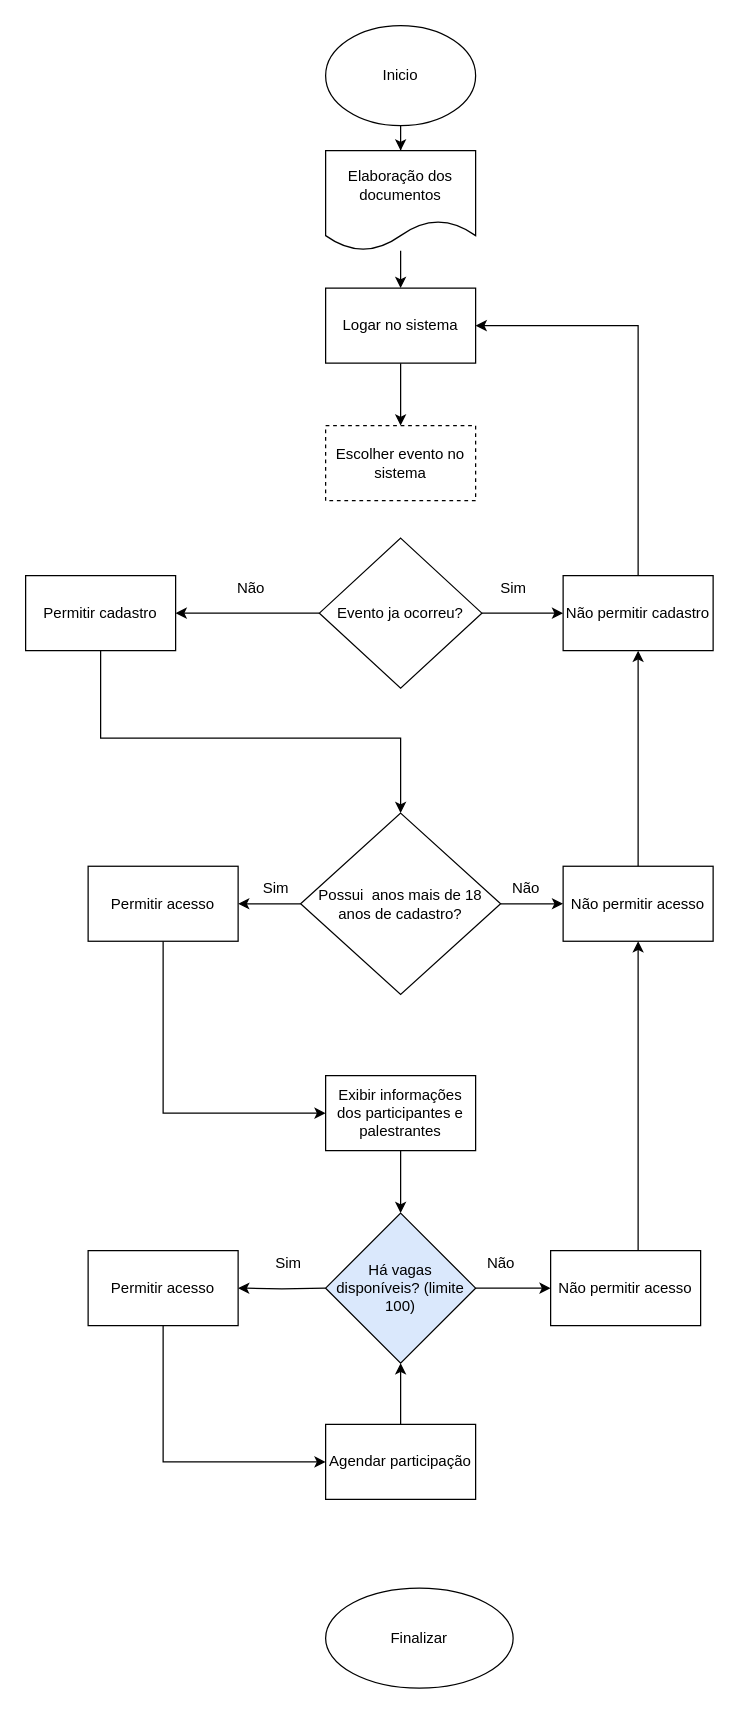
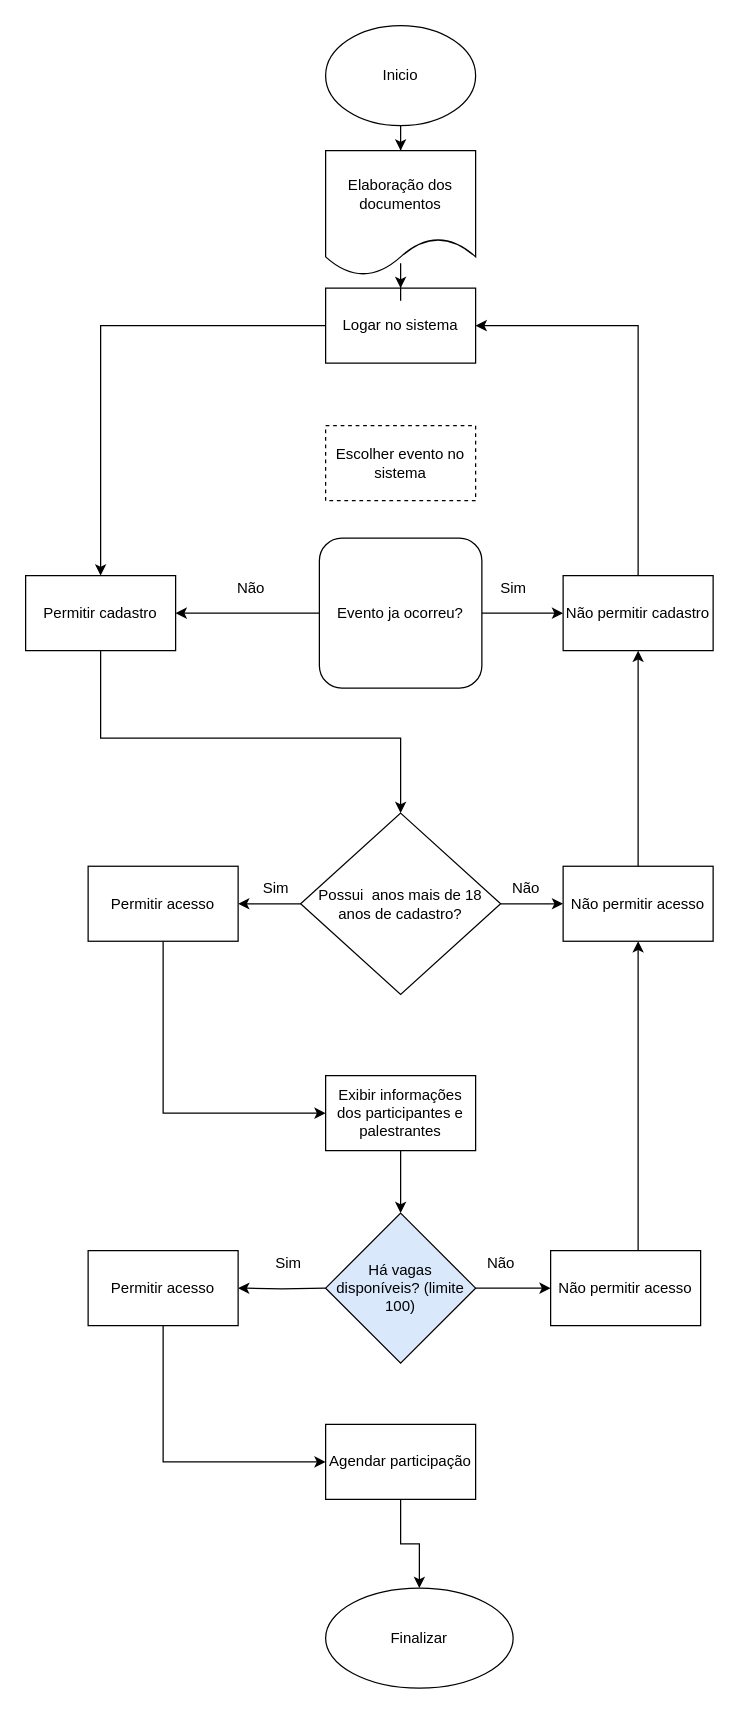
node "Elaboração dos documentos": size 150x100 -> 150x125
edge "Logar no sistema" -> "Escolher evento no sistema": now "Logar no sistema" -> "Permitir cadastro"
node "Evento ja ocorreu?": shape diamond -> rounded rectangle
edge "Agendar participação" -> "Há vagas disponíveis? (limite 100)": now "Agendar participação" -> "Finalizar"
